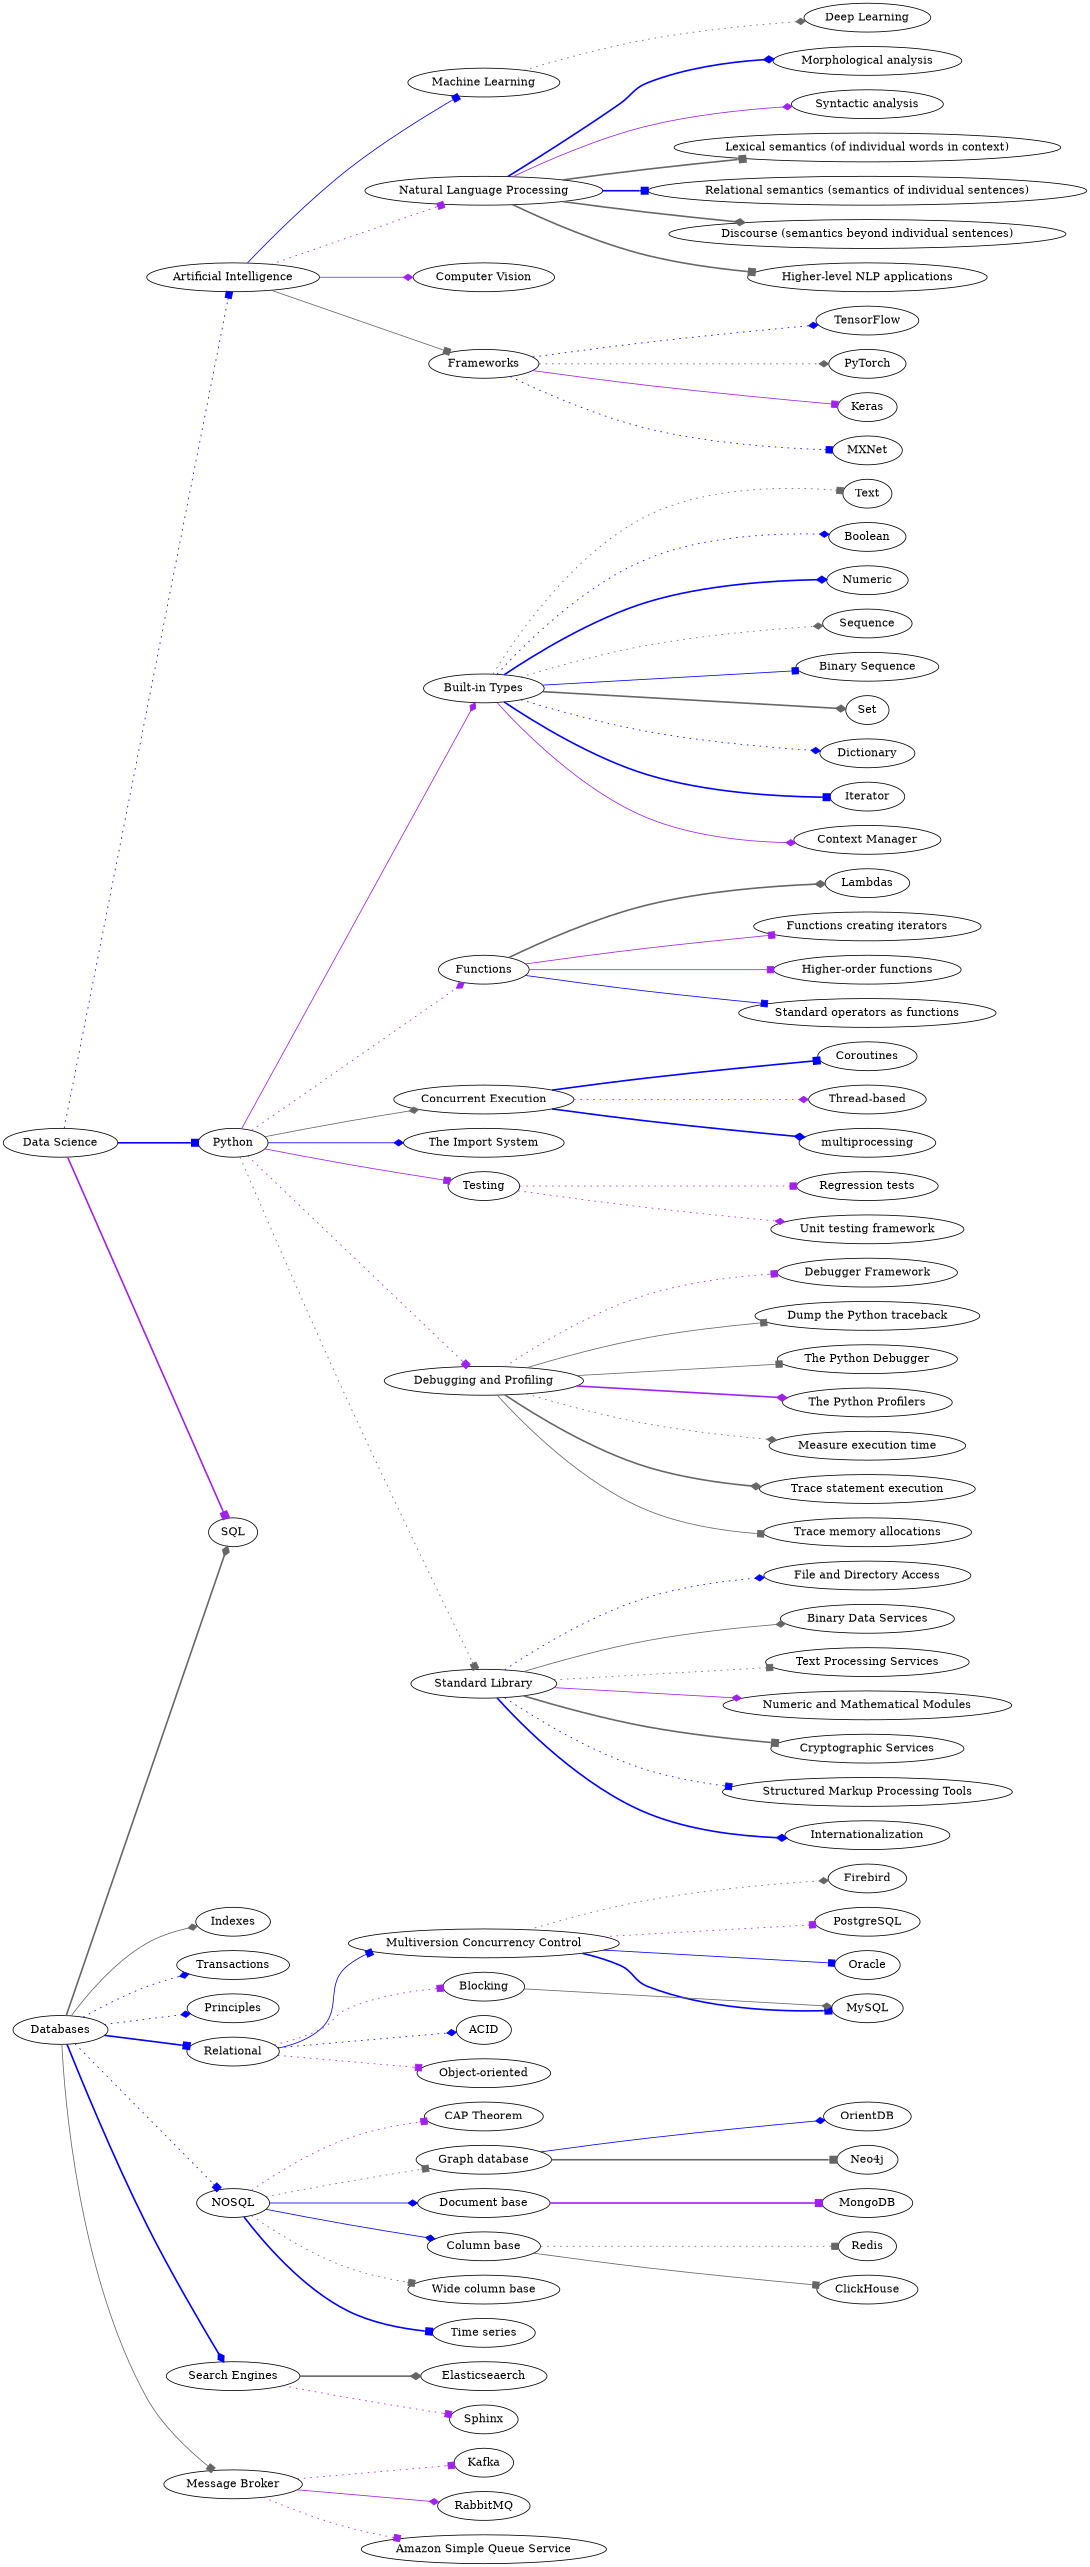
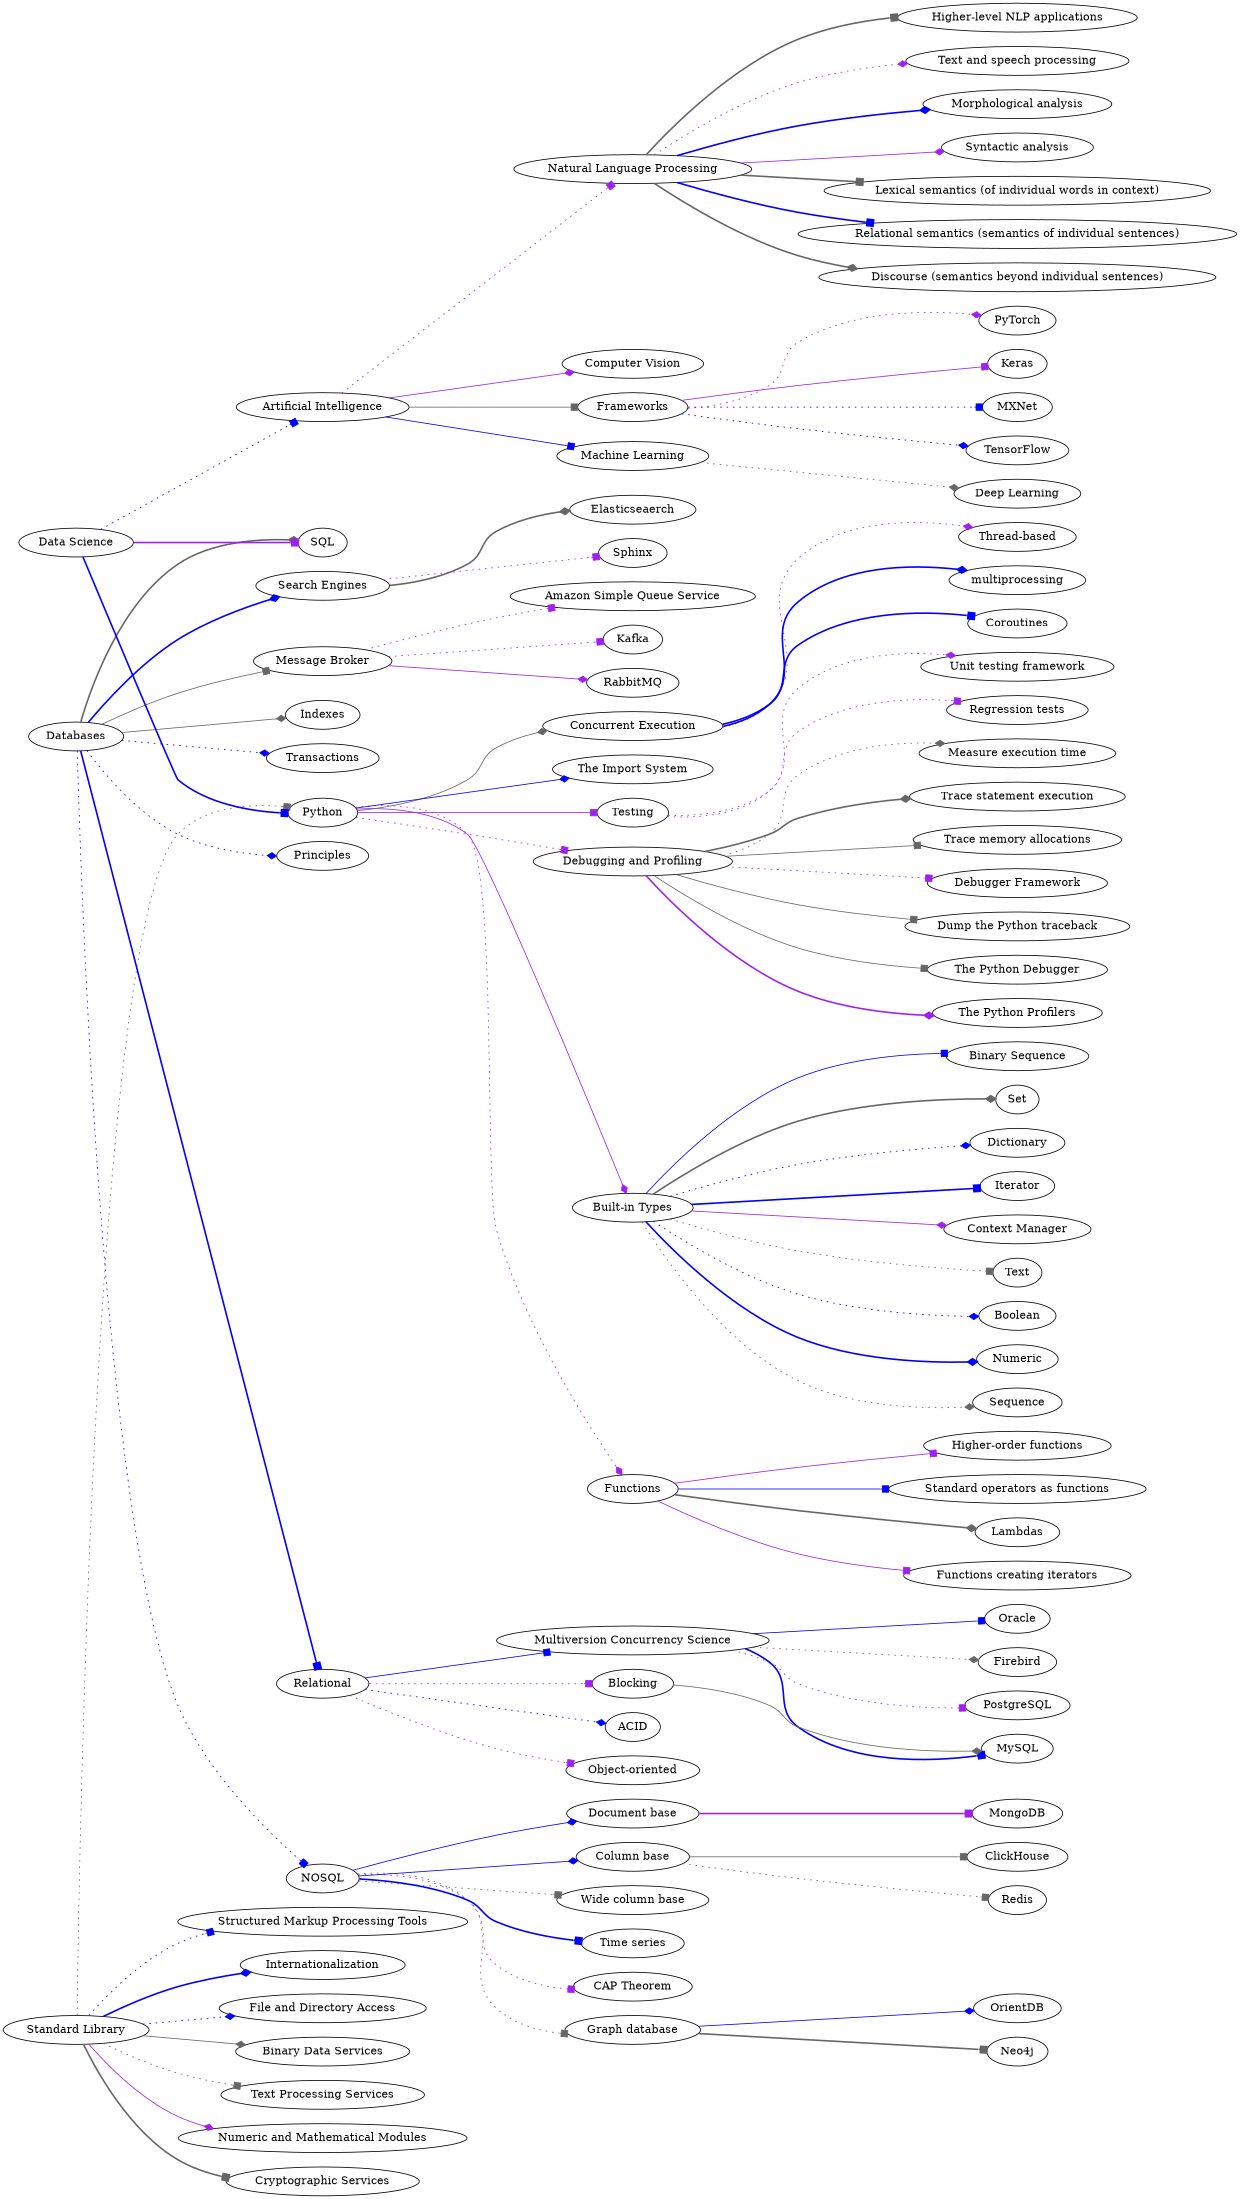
node "Text and speech processing": added
edge "Frameworks" -> "PyTorch": color gray40 -> purple
edge "Python" -> "Standard Library": reversed
node "Multiversion Concurrency Control": label "Multiversion Concurrency Control" -> "Multiversion Concurrency Science"
